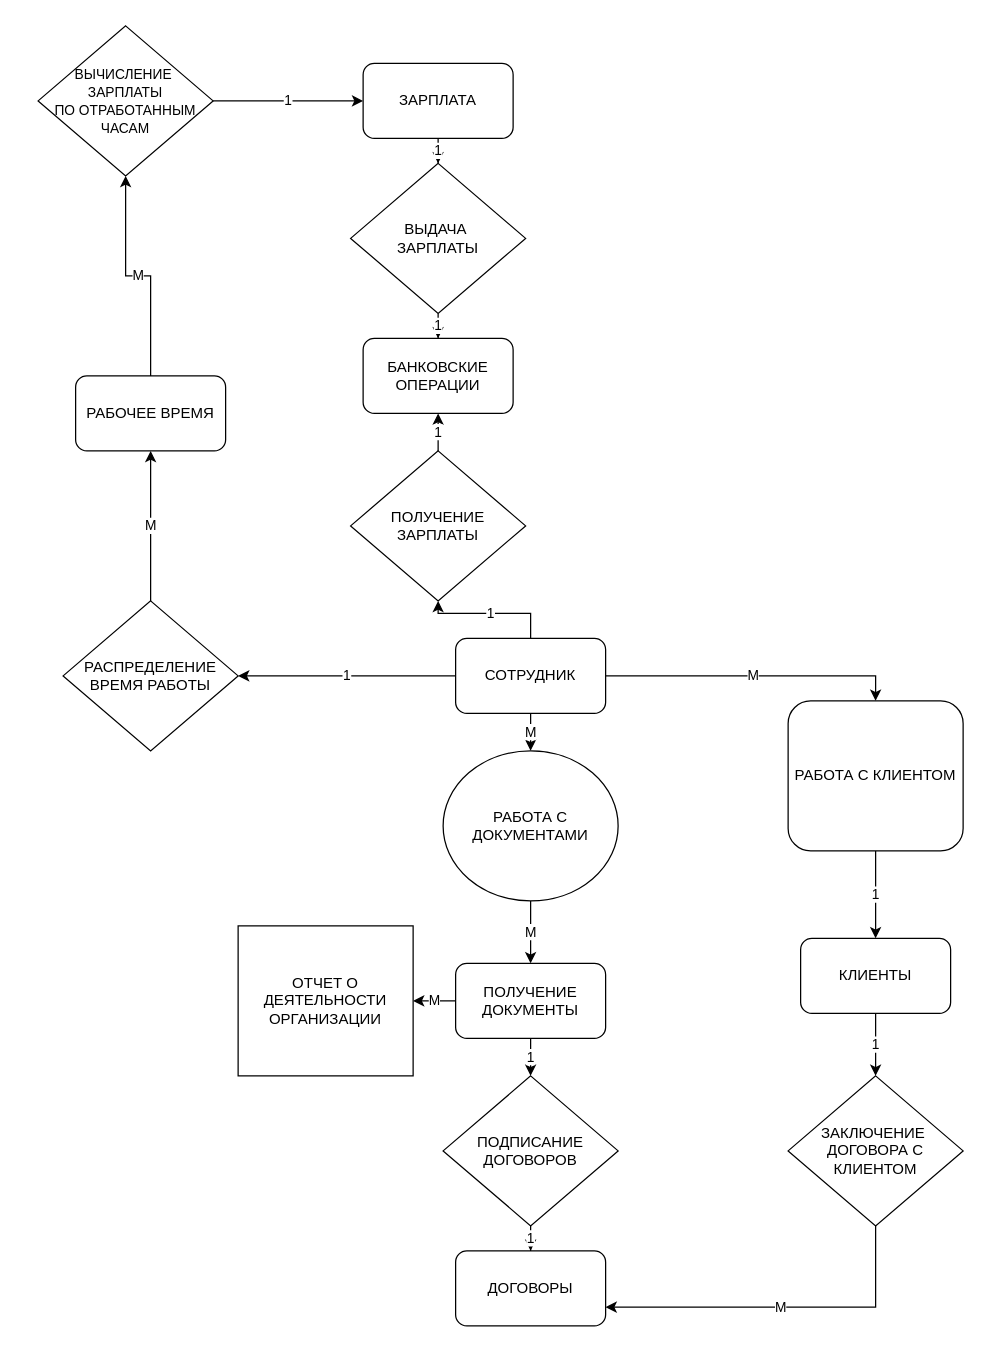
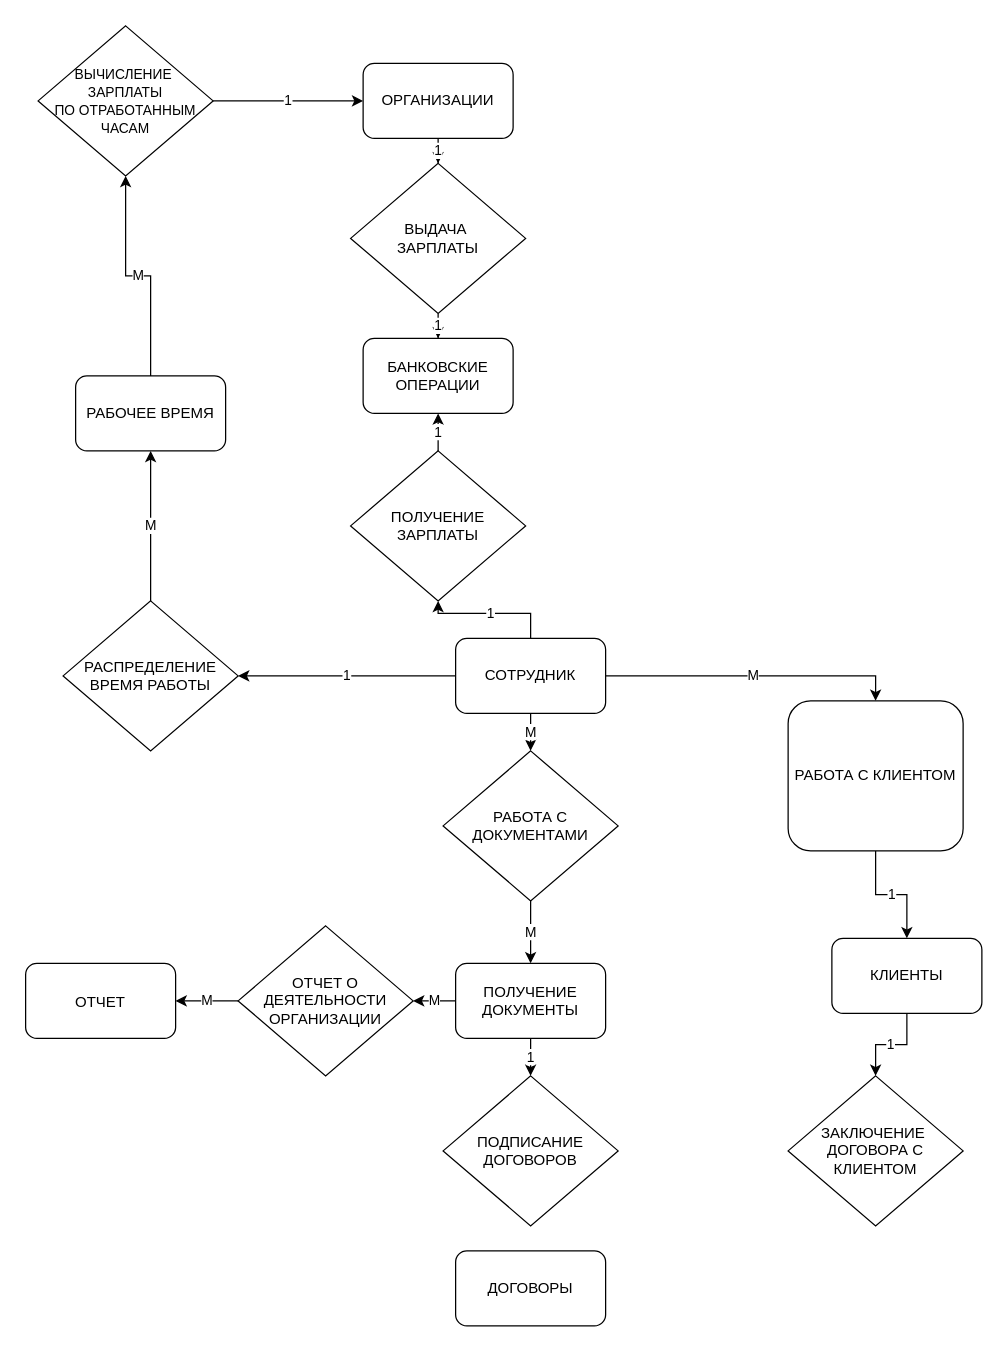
node "ЗАРПЛАТА": label "ЗАРПЛАТА" -> "ОРГАНИЗАЦИИ"
node "РАБОТА С ДОКУМЕНТАМИ": shape ellipse -> diamond
node "КЛИЕНТЫ": moved (876, 976) -> (907, 976)
node "ОТЧЕТ": added
edge "ОТЧЕТ О ДЕЯТЕЛЬНОСТИ ОРГАНИЗАЦИИ" -> "ОТЧЕТ": added, label "M"
node "ОТЧЕТ О ДЕЯТЕЛЬНОСТИ ОРГАНИЗАЦИИ": shape rectangle -> diamond
edge "ПОДПИСАНИЕ ДОГОВОРОВ" -> "ДОГОВОРЫ": removed, label "1"
edge "ЗАКЛЮЧЕНИЕ ДОГОВОРА С КЛИЕНТОМ" -> "ДОГОВОРЫ": removed, label "M"
